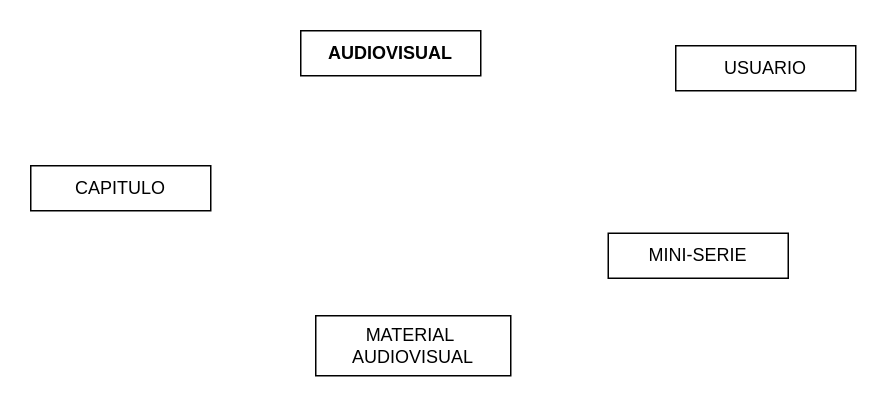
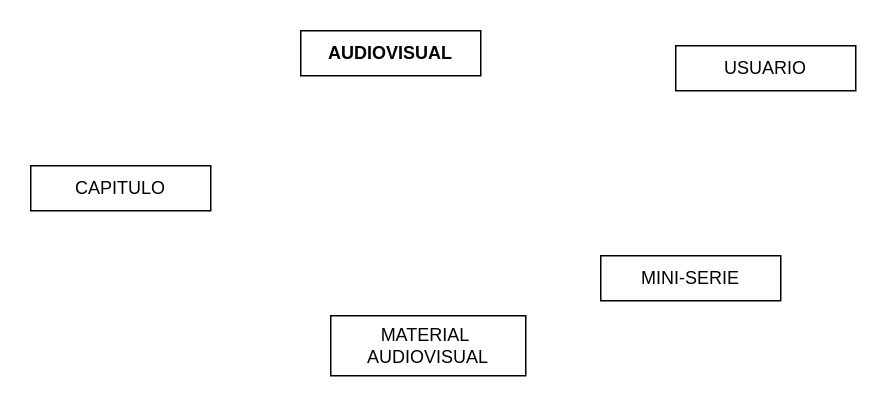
node "MINI-SERIE": moved (698, 256) -> (691, 278)
node "MATERIAL AUDIOVISUAL": moved (413, 346) -> (428, 346)
